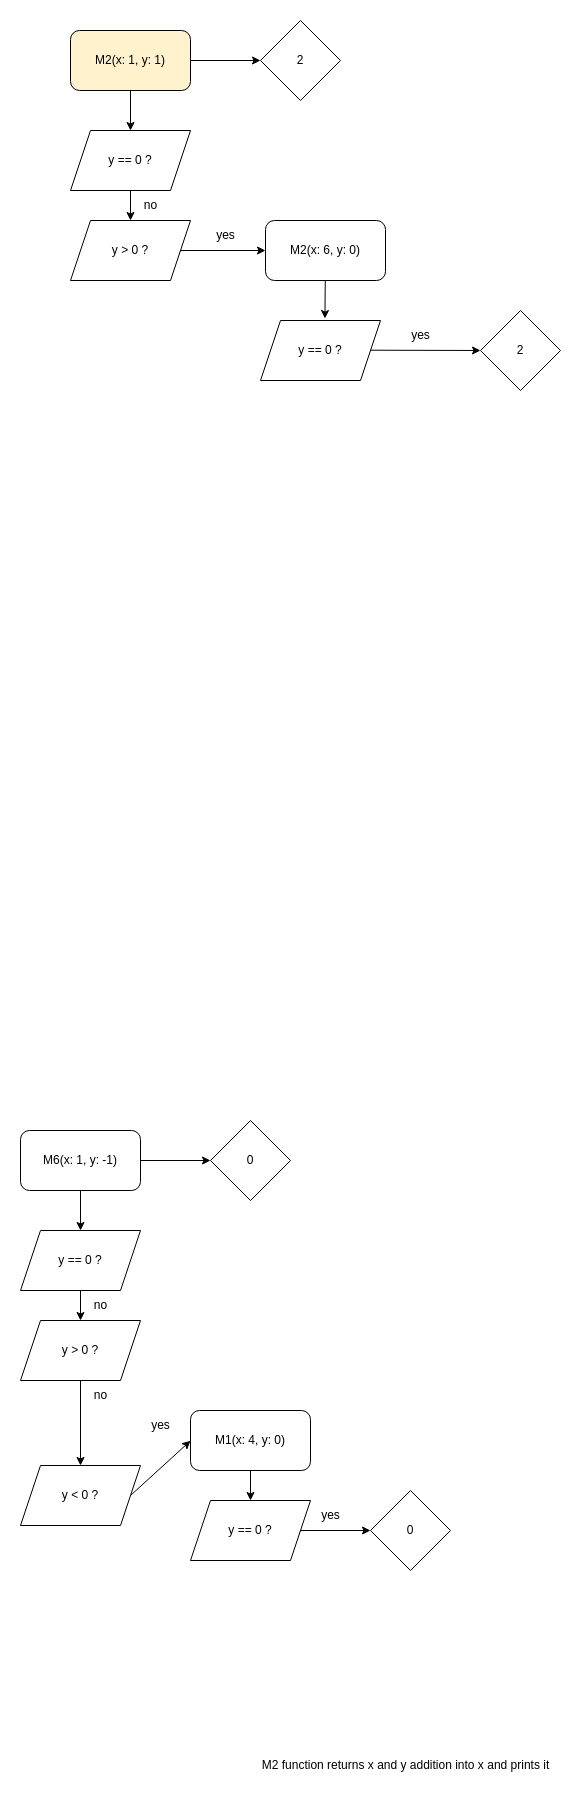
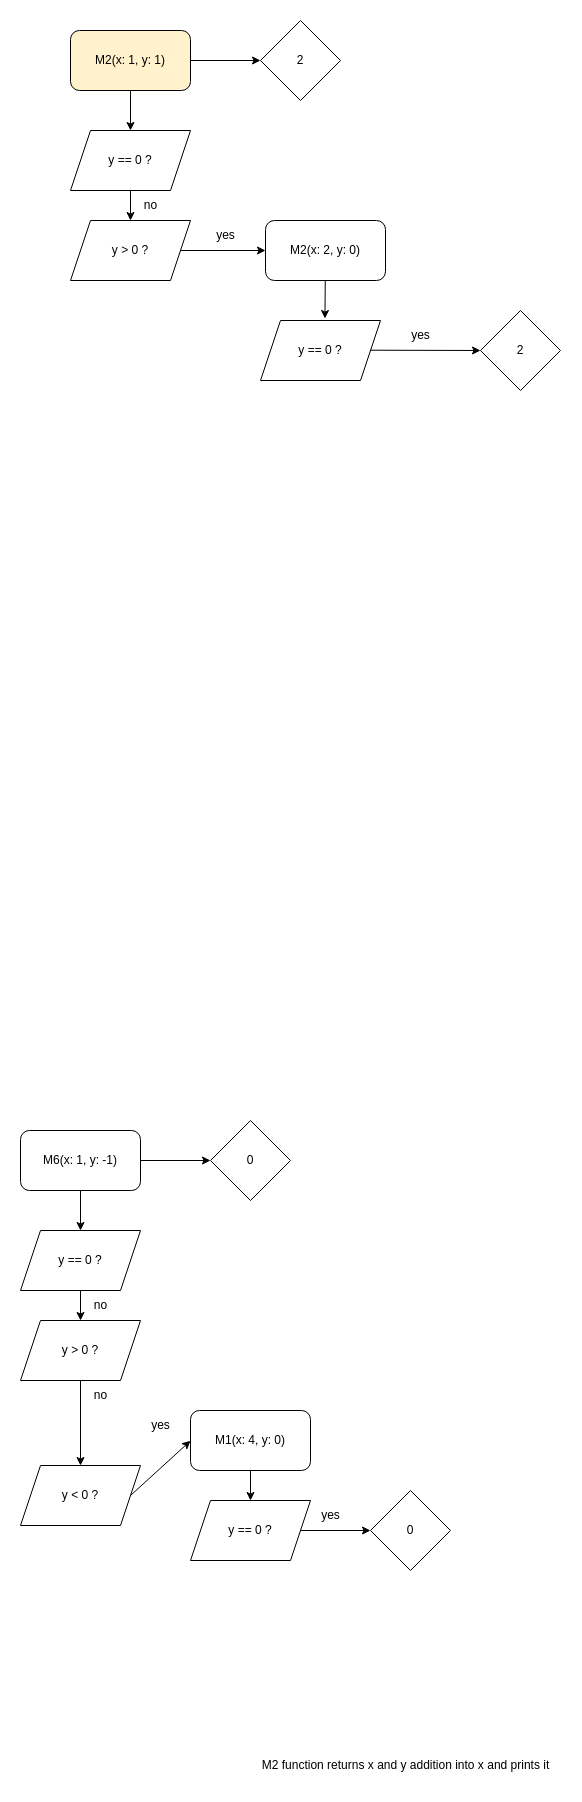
node "M2(x: 6, y: 0)": label "M2(x: 6, y: 0)" -> "M2(x: 2, y: 0)"
